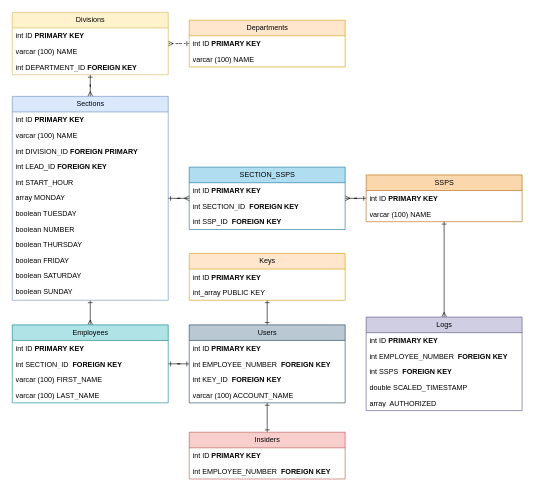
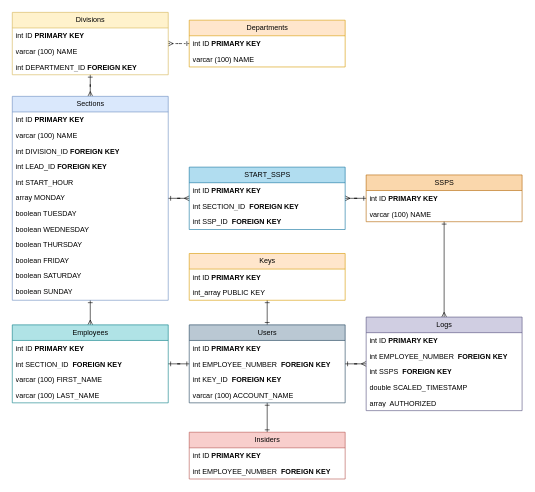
node "int DIVISION_ID FOREIGN PRIMARY": label "int DIVISION_ID FOREIGN PRIMARY" -> "int DIVISION_ID FOREIGN KEY"
node "SECTION_SSPS": label "SECTION_SSPS" -> "START_SSPS"
node "boolean NUMBER": label "boolean NUMBER" -> "boolean WEDNESDAY"
edge "Users" -- "Logs": added
